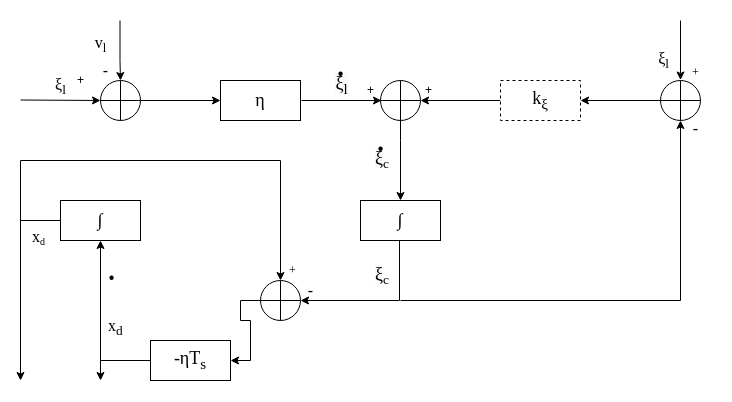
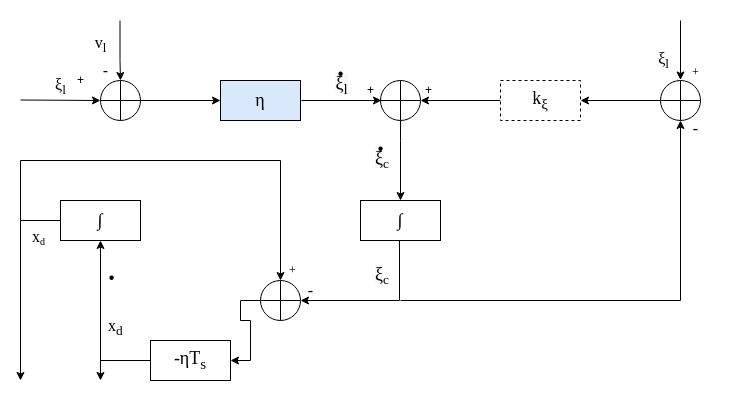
node "η": fillcolor #ffffff -> #dae8fc
